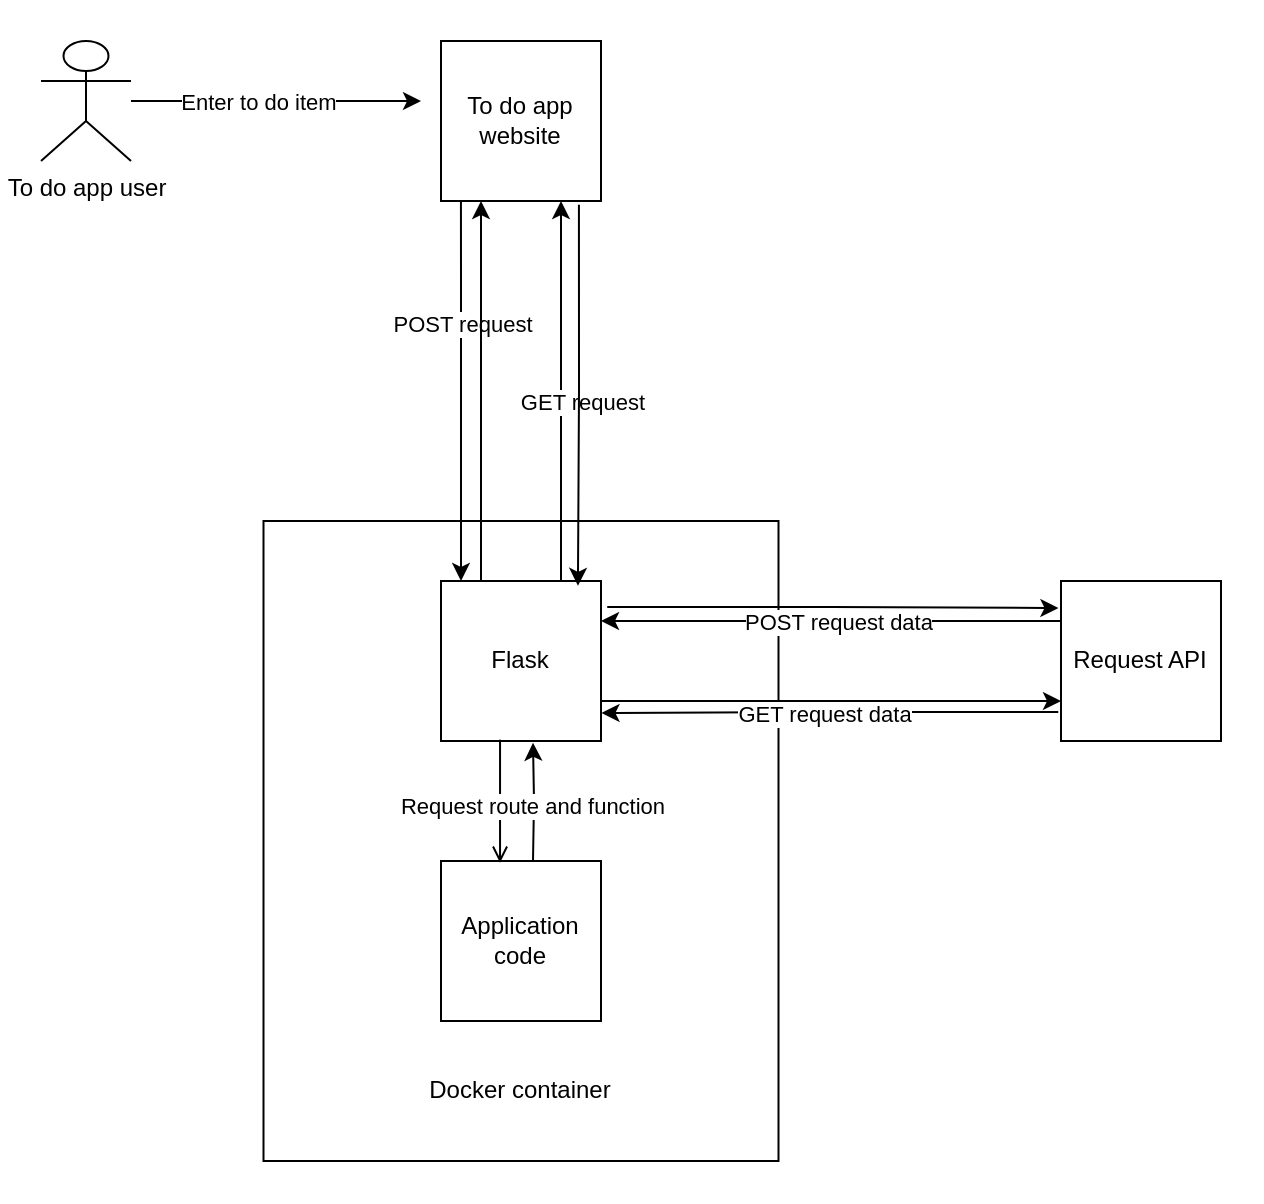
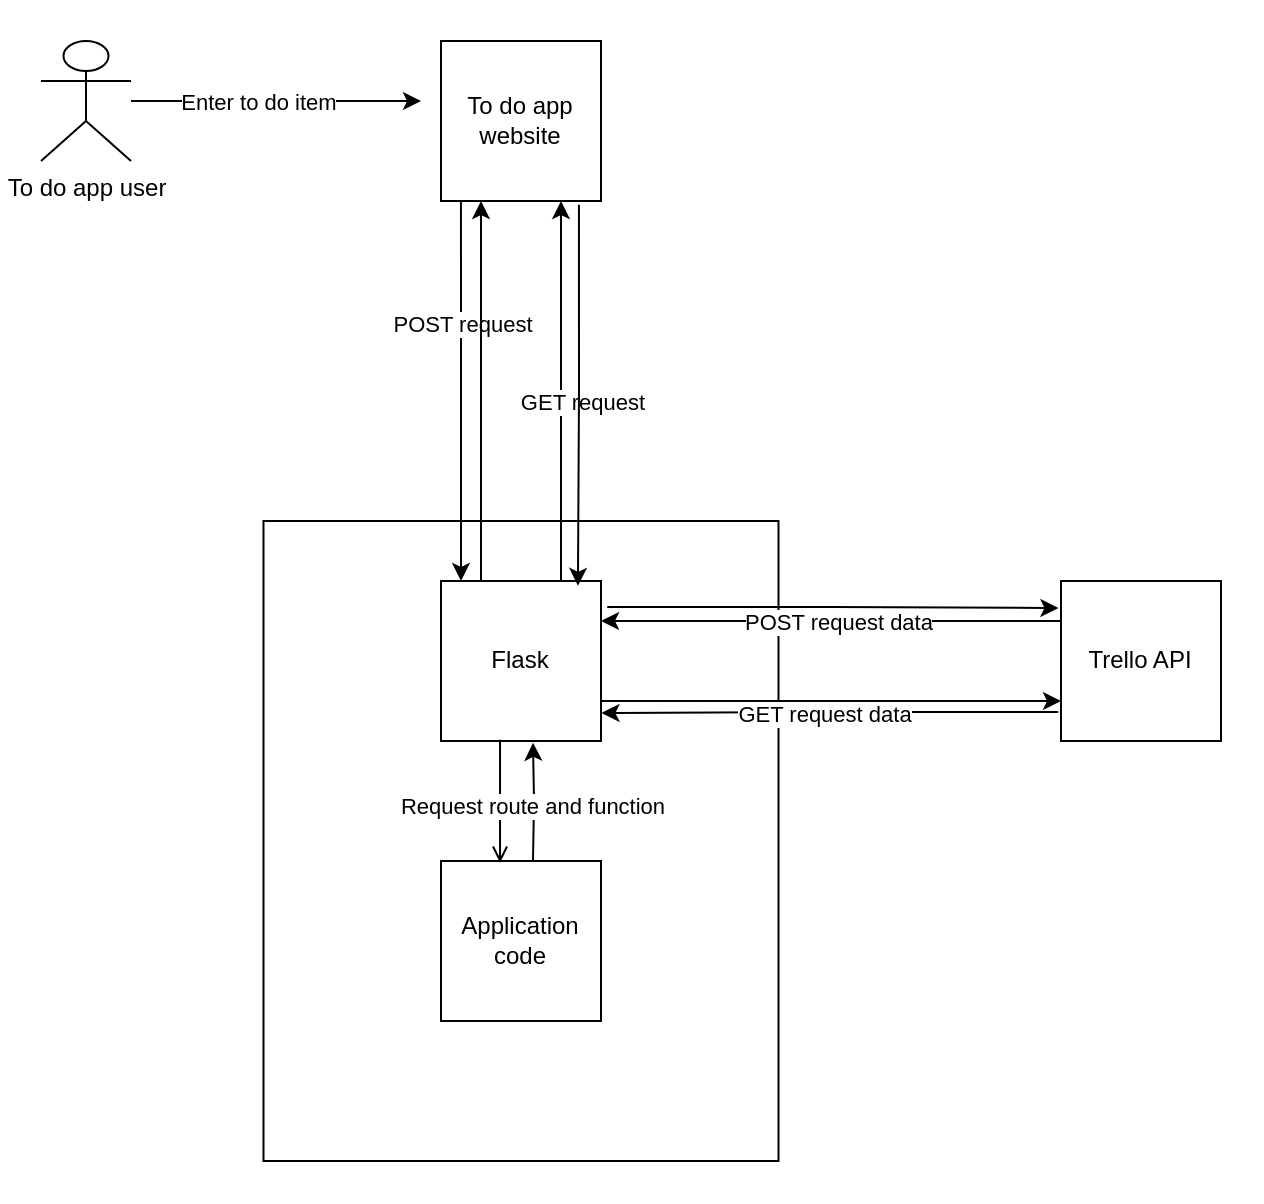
node "Request API": label "Request API" -> "Trello API"
node "Docker container": removed
